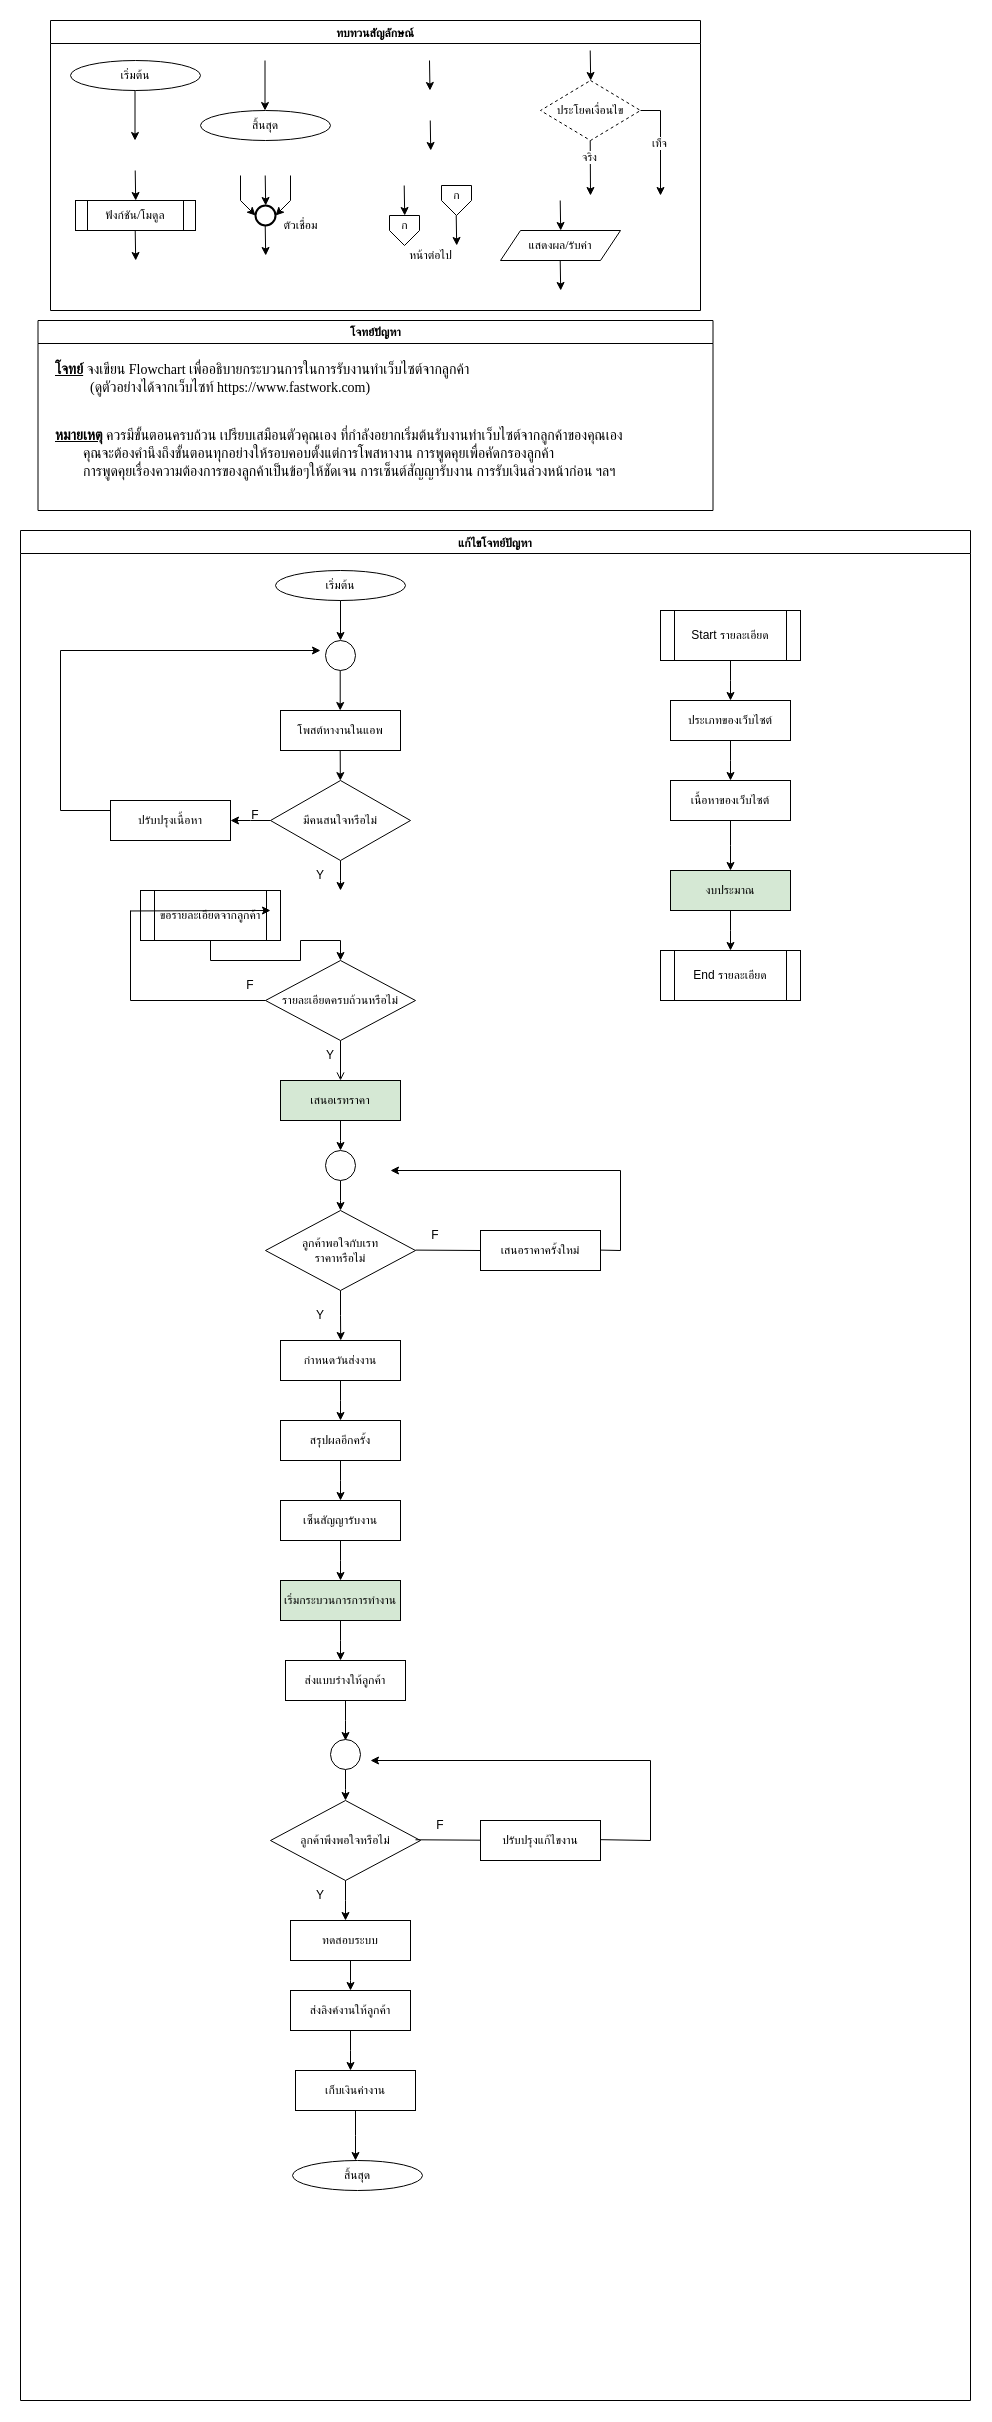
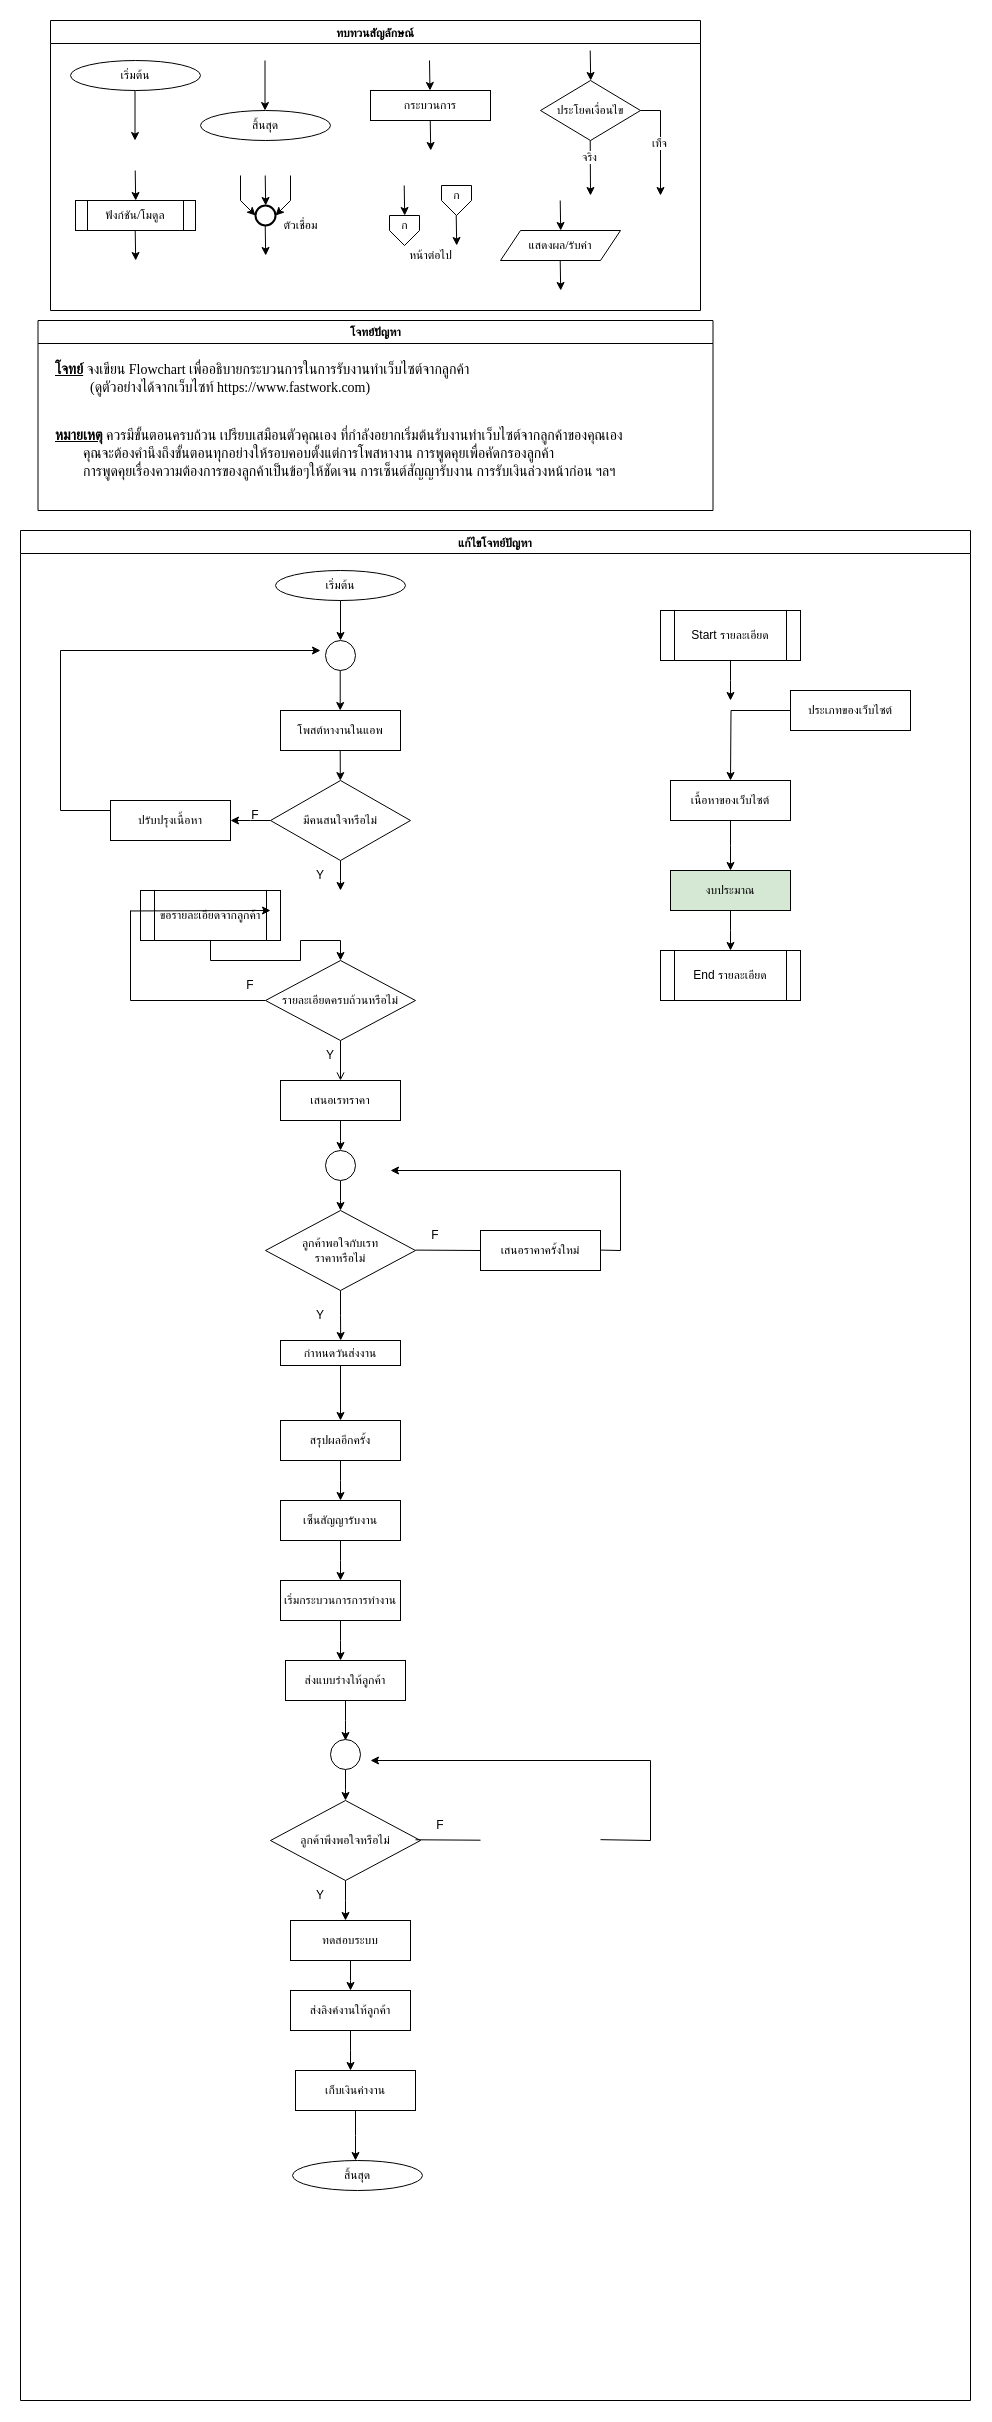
node "กระบวนการ": added
node "ประโยคเงื่อนไข": style dashed -> solid
node "ประเภทของเว็บไซต์": moved (731, 721) -> (851, 711)
node "เสนอเรทราคา": fillcolor #d5e8d4 -> #ffffff
node "กำหนดวันส่งงาน": size 120x40 -> 120x25
node "เริ่มกระบวนการการทำงาน": fillcolor #d5e8d4 -> #ffffff
node "ปรับปรุงแก้ไขงาน": removed
